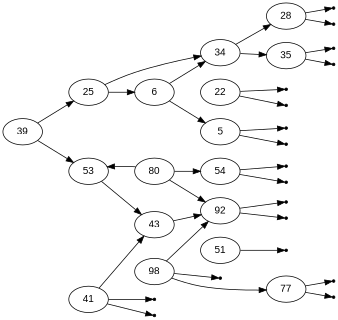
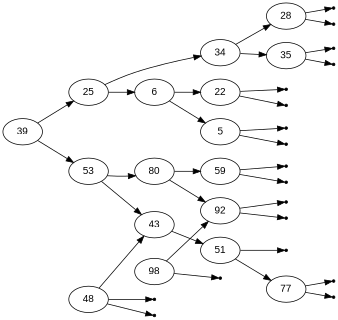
edge "6" -> "34": now "6" -> "22"
edge "80" -> "53": reversed
node "54": label "54" -> "59"
edge "43" -> "92": now "43" -> "51"
edge "98" -> "77": now "51" -> "77"
node "41": label "41" -> "48"
